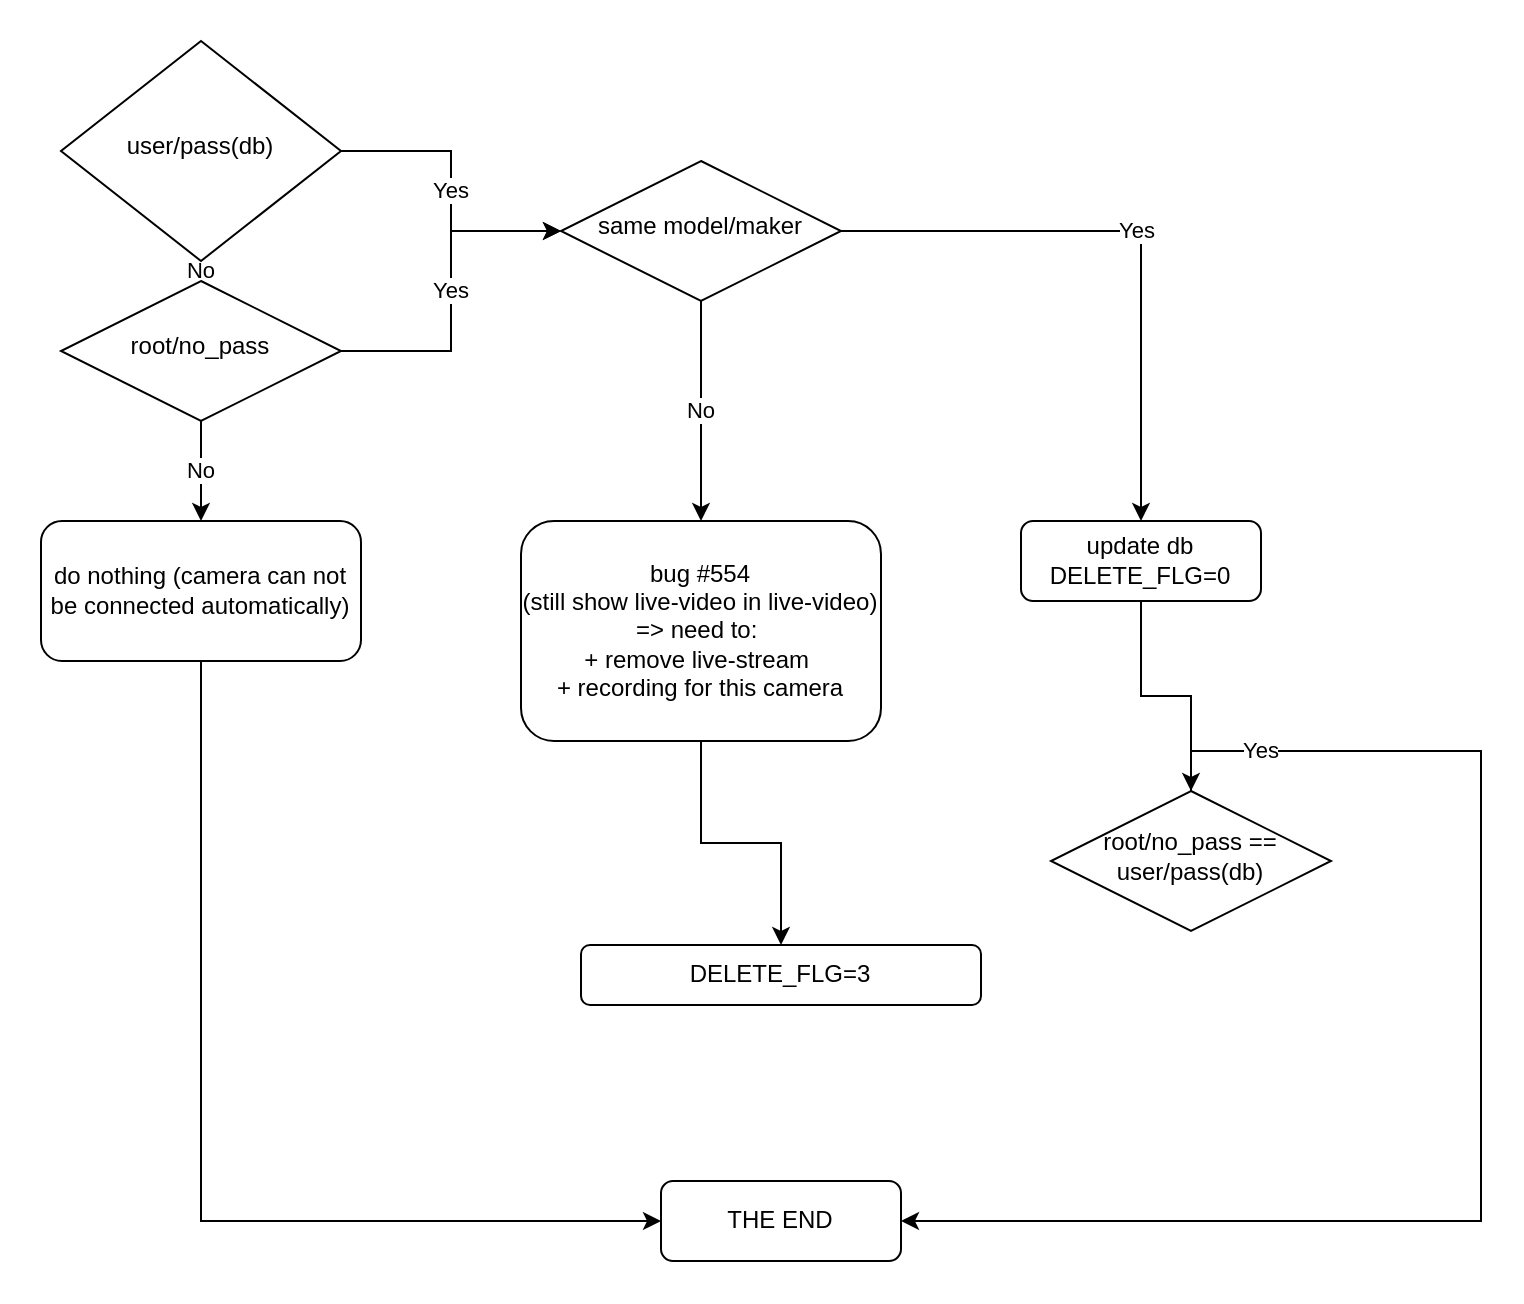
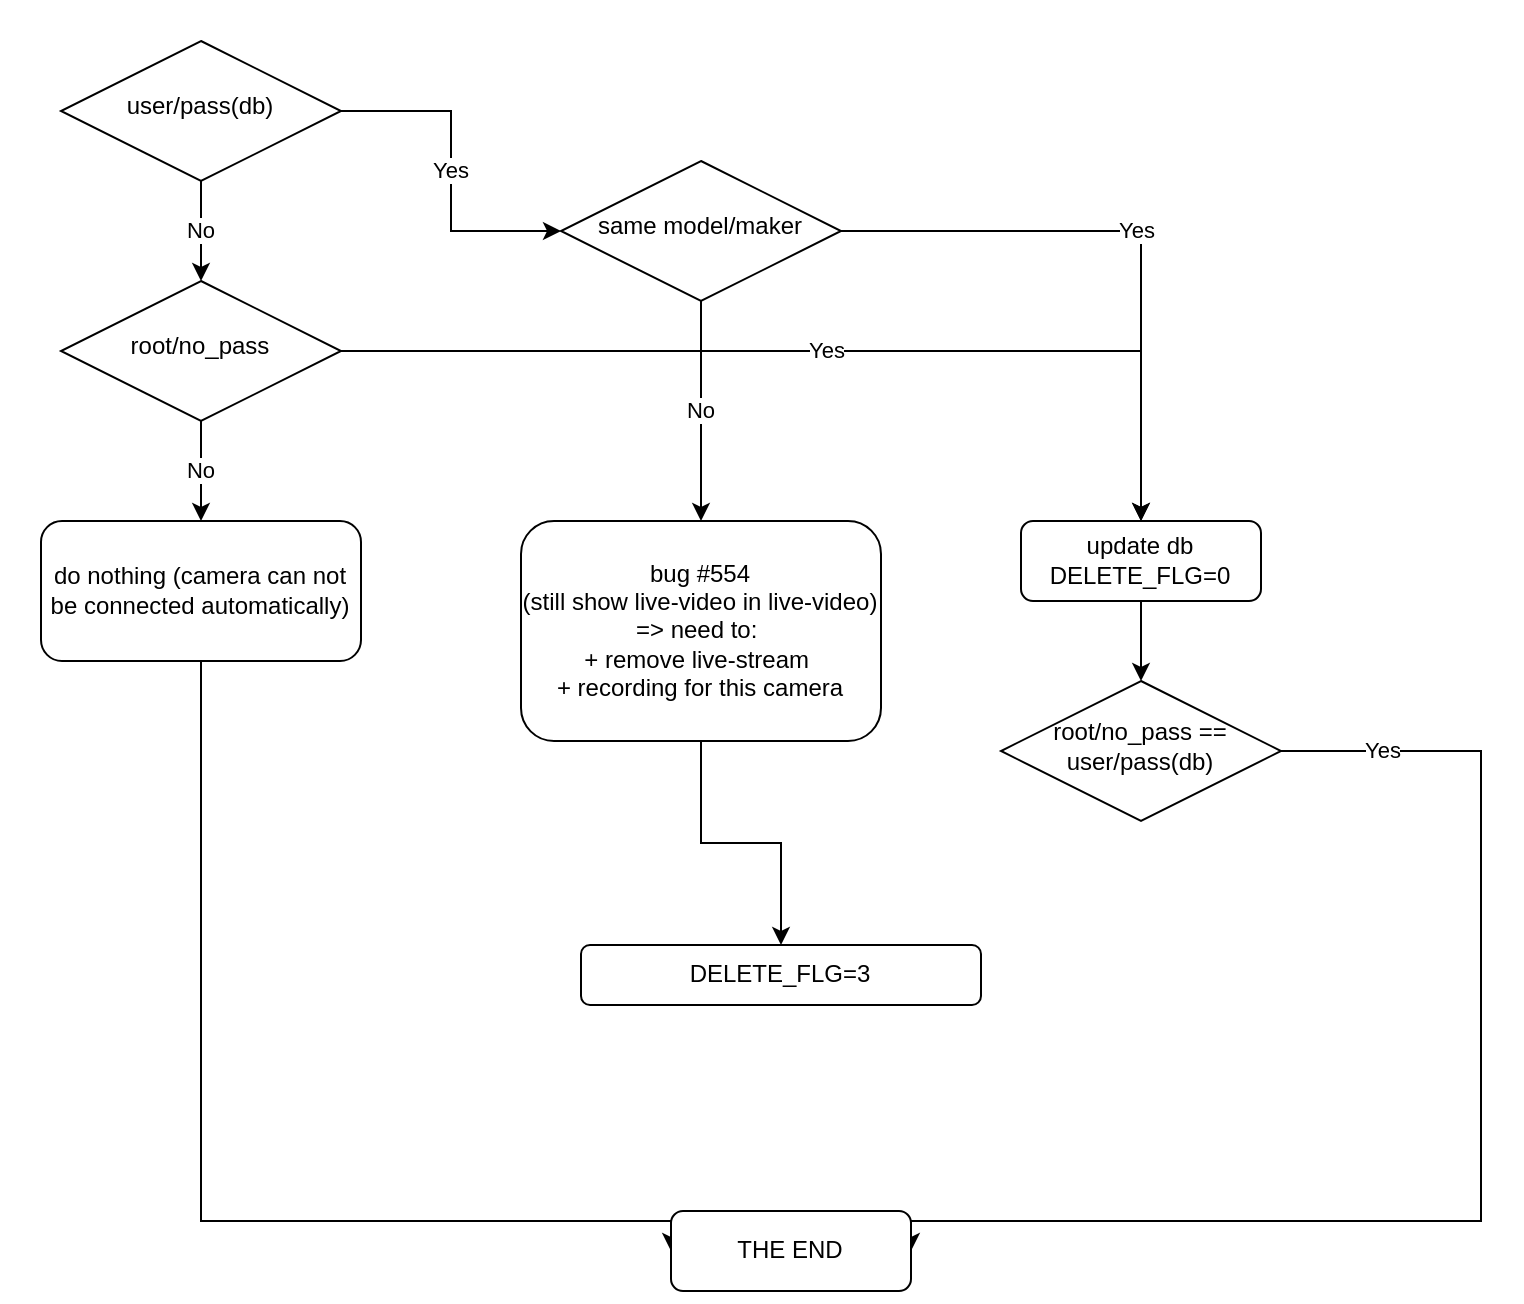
node "user/pass(db)": size 280x220 -> 280x140
edge "root/no_pass" -> "same model/maker": now "root/no_pass" -> "update db DELETE_FLG=0"
node "root/no_pass == user/pass(db)": moved (1191, 861) -> (1141, 751)
node "THE END": moved (781, 1221) -> (791, 1251)
